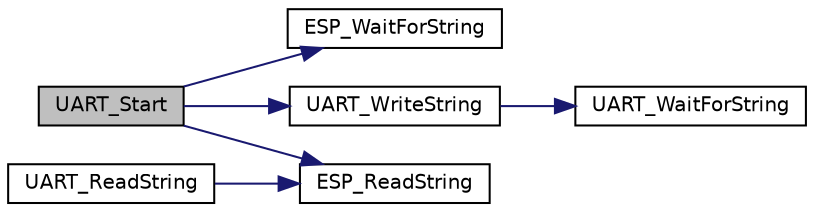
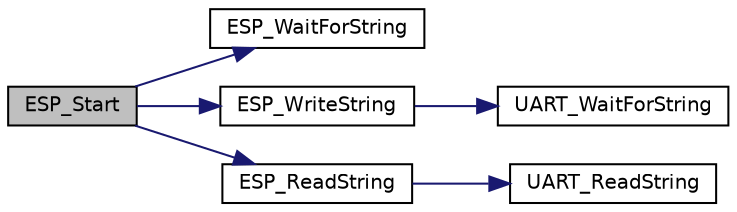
node "UART_Start": label "UART_Start" -> "ESP_Start"
node "UART_WriteString": label "UART_WriteString" -> "ESP_WriteString"
edge "UART_ReadString" -> "ESP_ReadString": reversed
